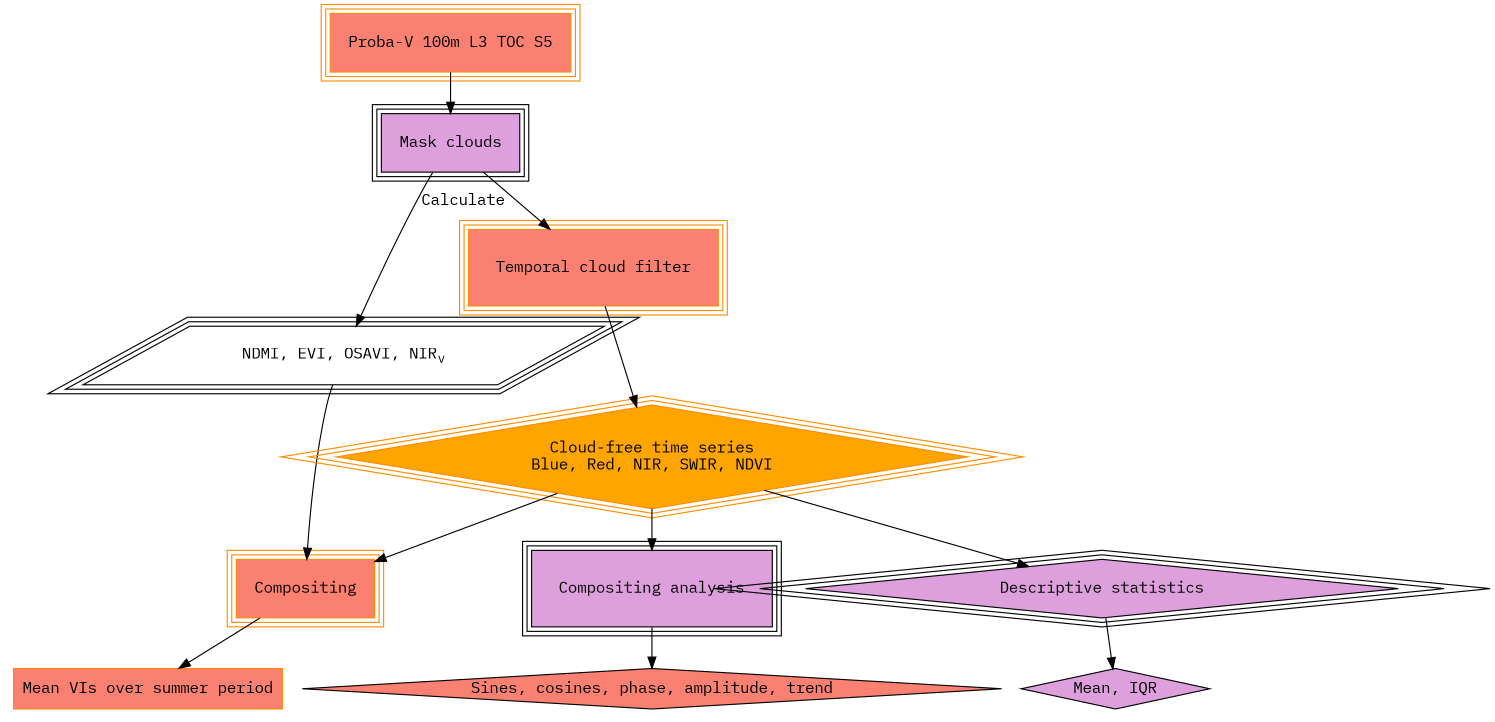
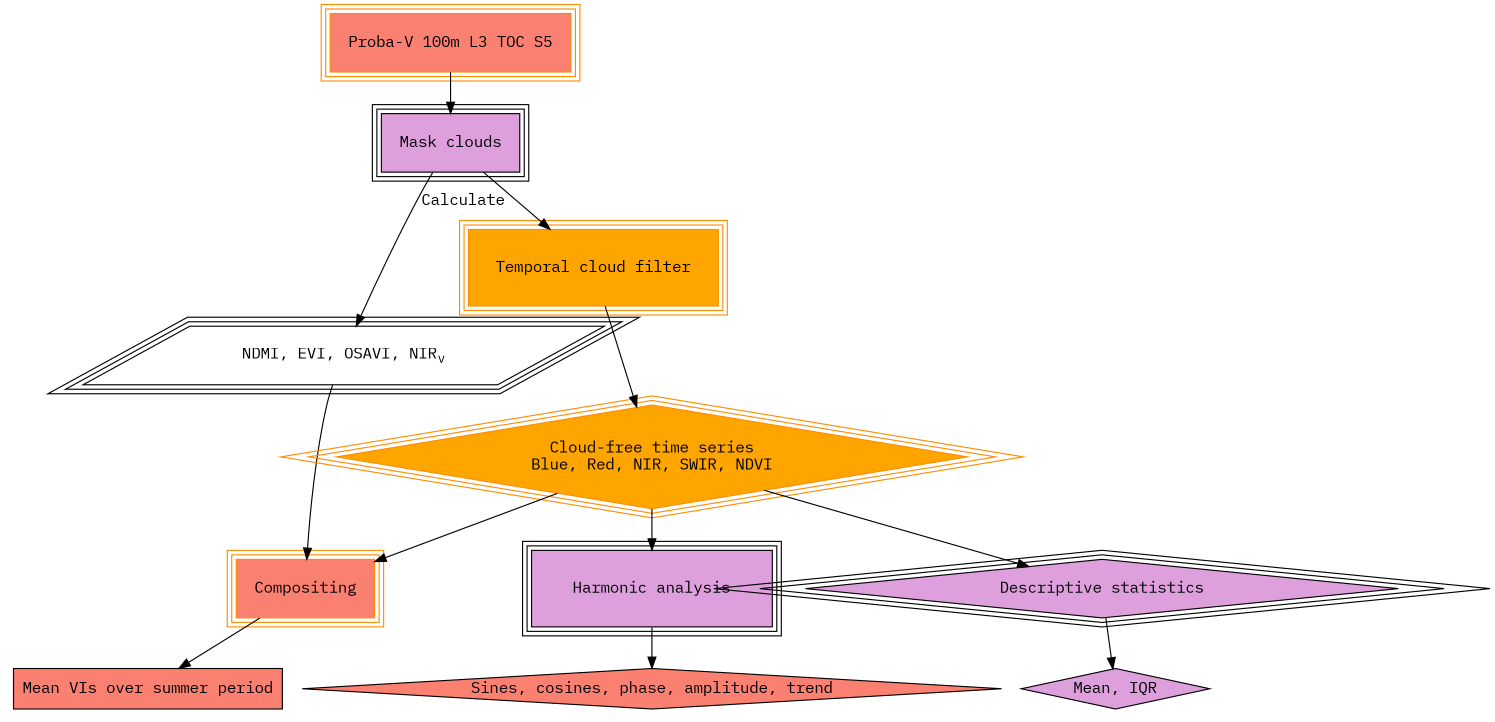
node "Temporal cloud filter": fillcolor salmon -> orange
node "Compositing analysis": label "Compositing analysis" -> "Harmonic analysis"
node "Mean VIs over summer period": color darkorange -> black
